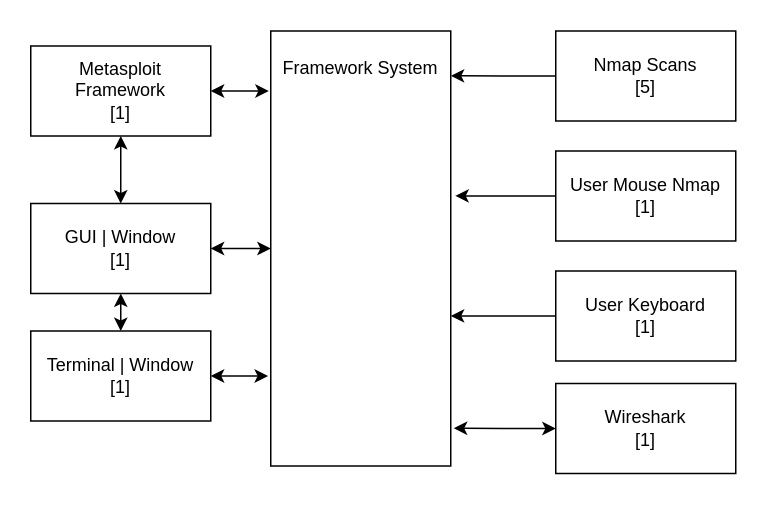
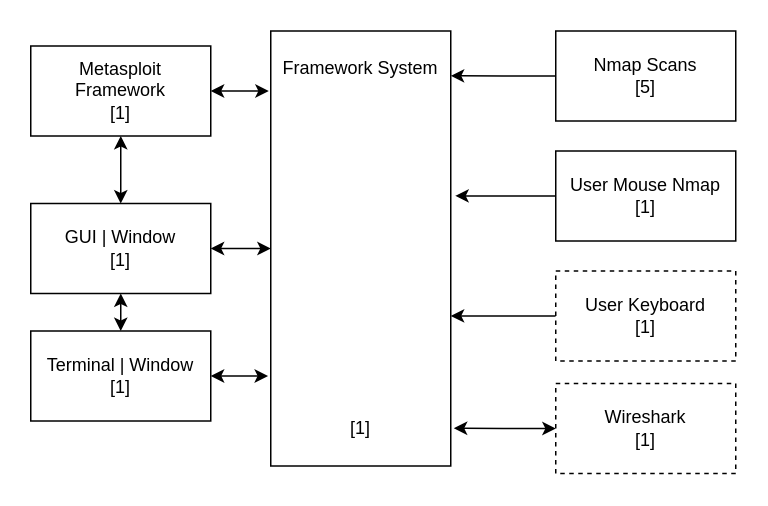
node "User Keyboard [1]": style solid -> dashed
node "[1]": added
node "Wireshark [1]": style solid -> dashed
